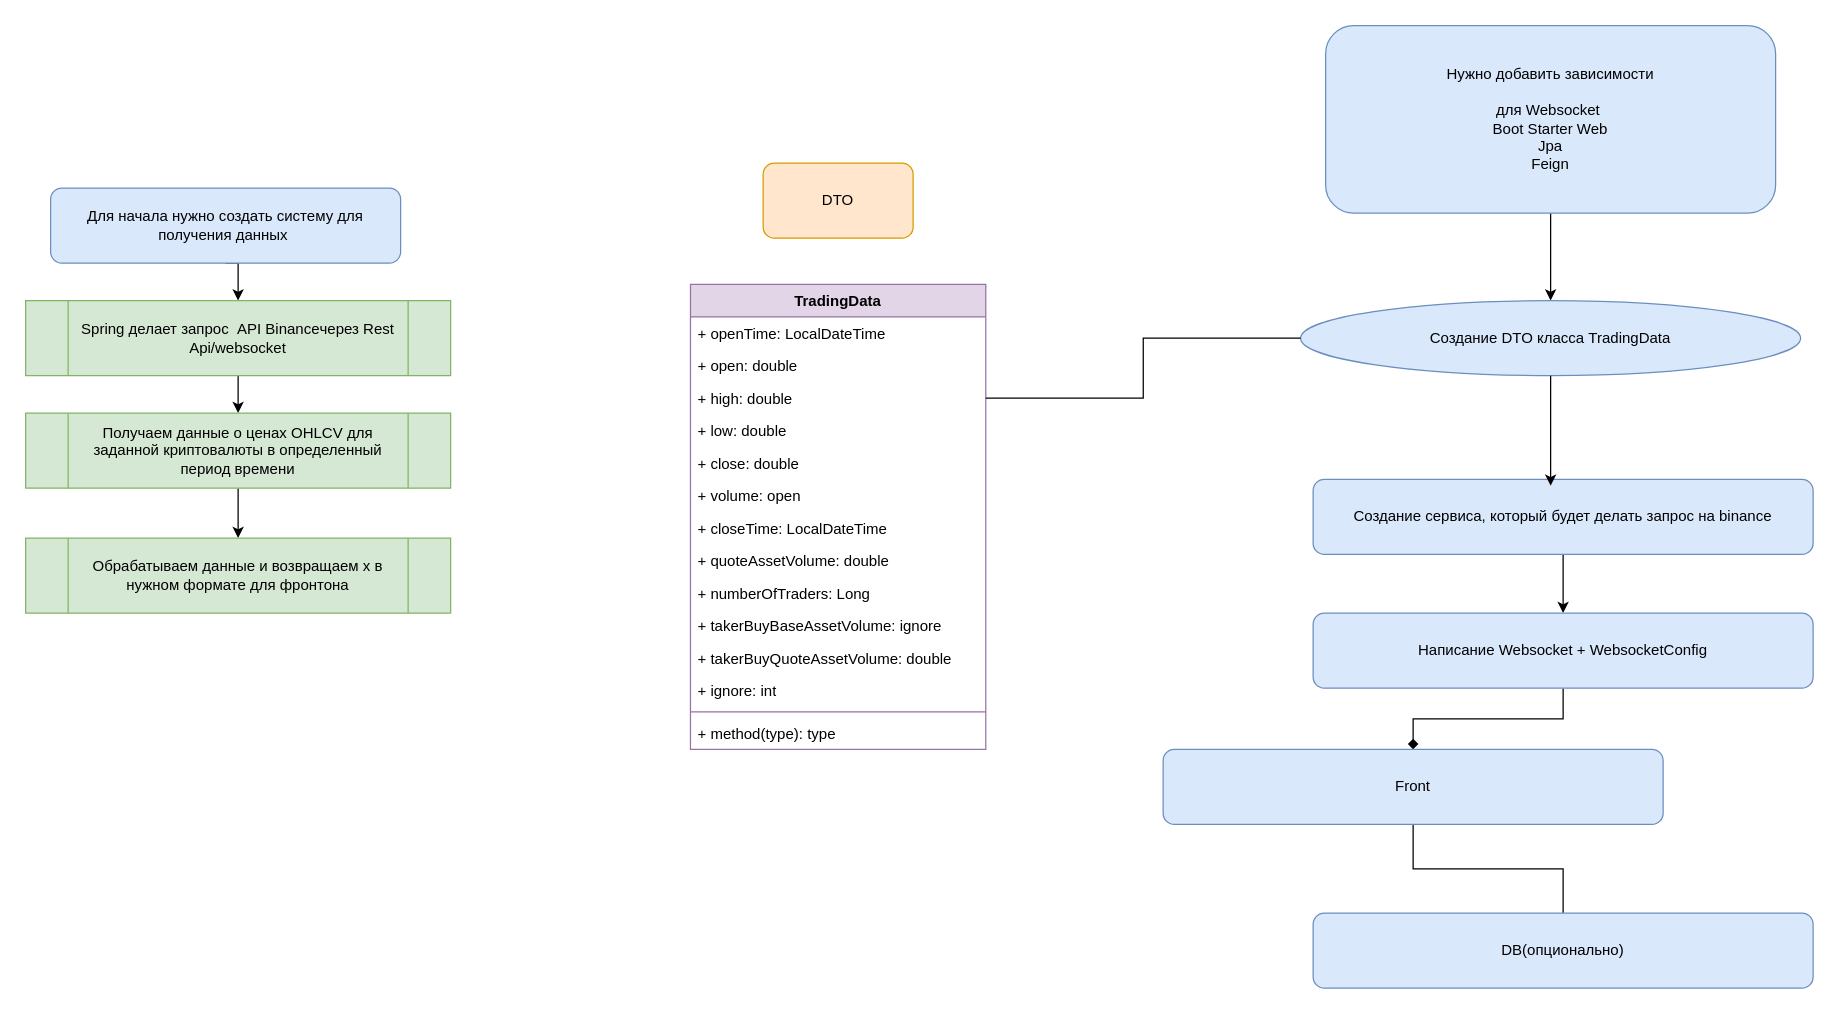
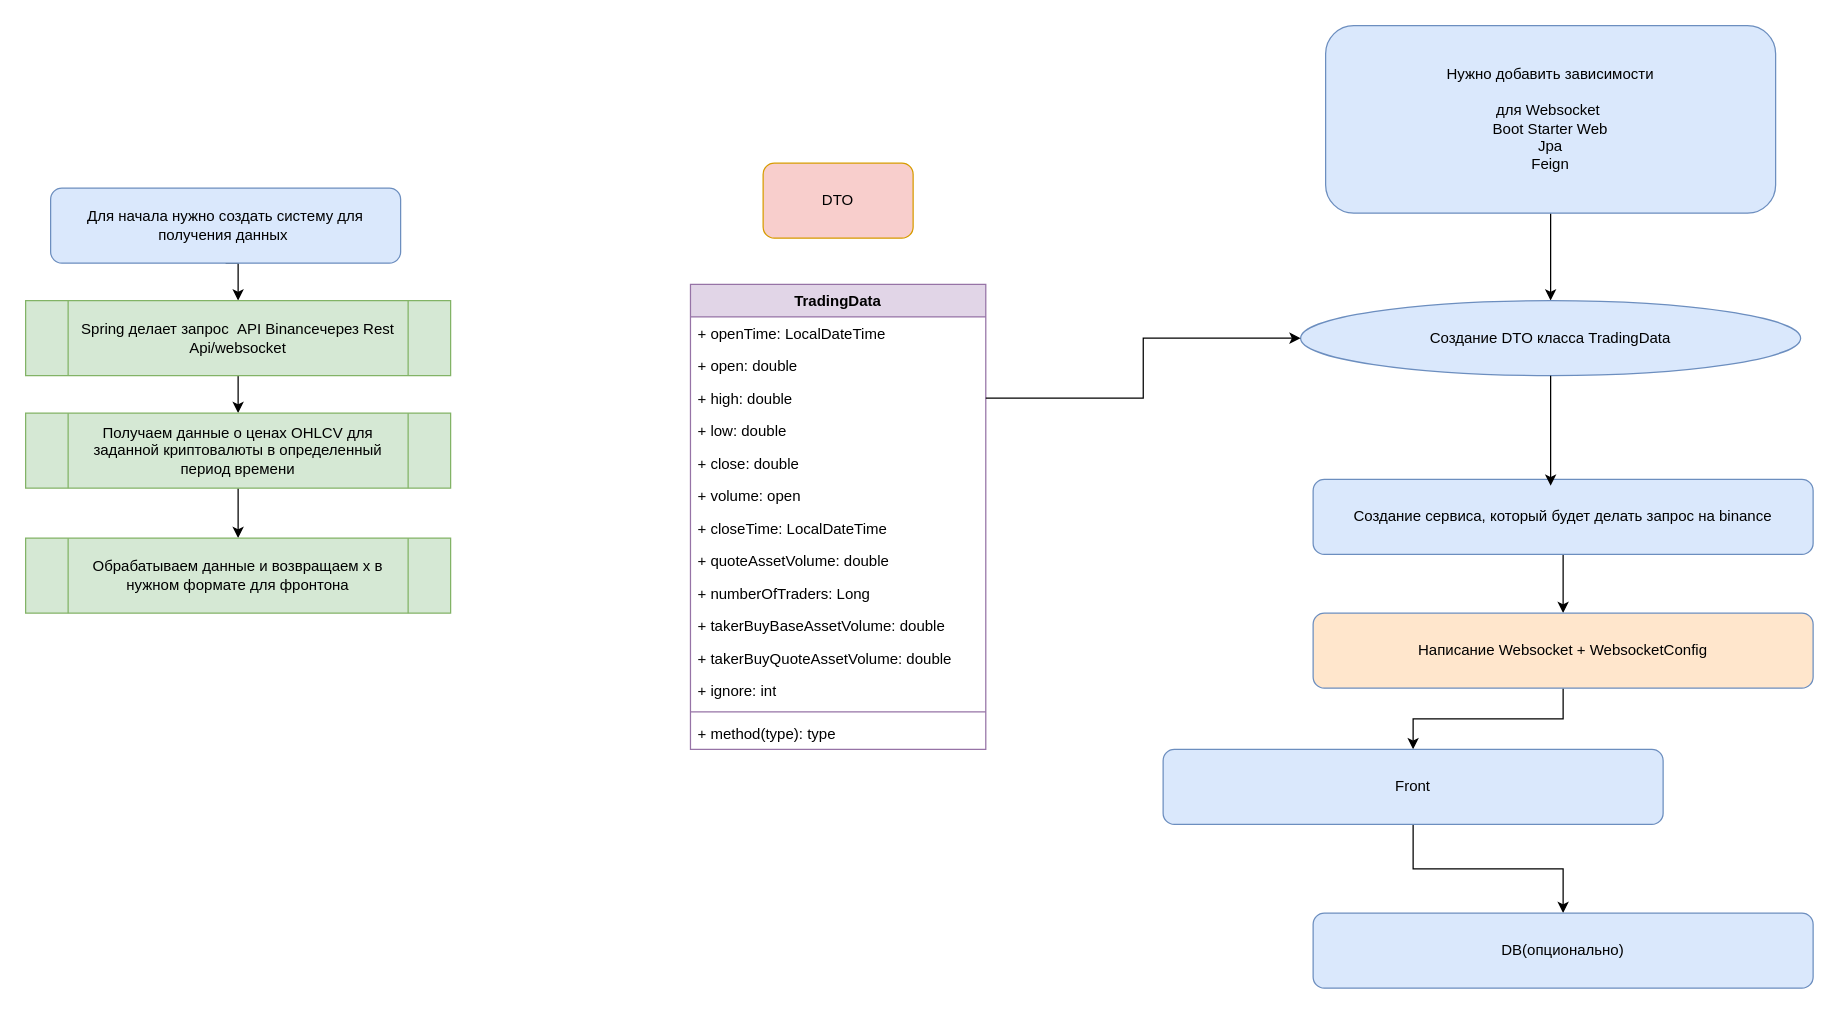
node "DTO": fillcolor #ffe6cc -> #f8cecc
edge "Создание DTO класса TradingData" -- "+ high: double": arrowhead none -> classic
node "+ takerBuyBaseAssetVolume: ignore": label "+ takerBuyBaseAssetVolume: ignore" -> "+ takerBuyBaseAssetVolume: double"
node "Написание Websocket + WebsocketConfig": fillcolor #dae8fc -> #ffe6cc
edge "Написание Websocket + WebsocketConfig" -> "Front": arrowhead diamond -> classic
edge "Front" -- "DB(опционально)": arrowhead none -> classic
